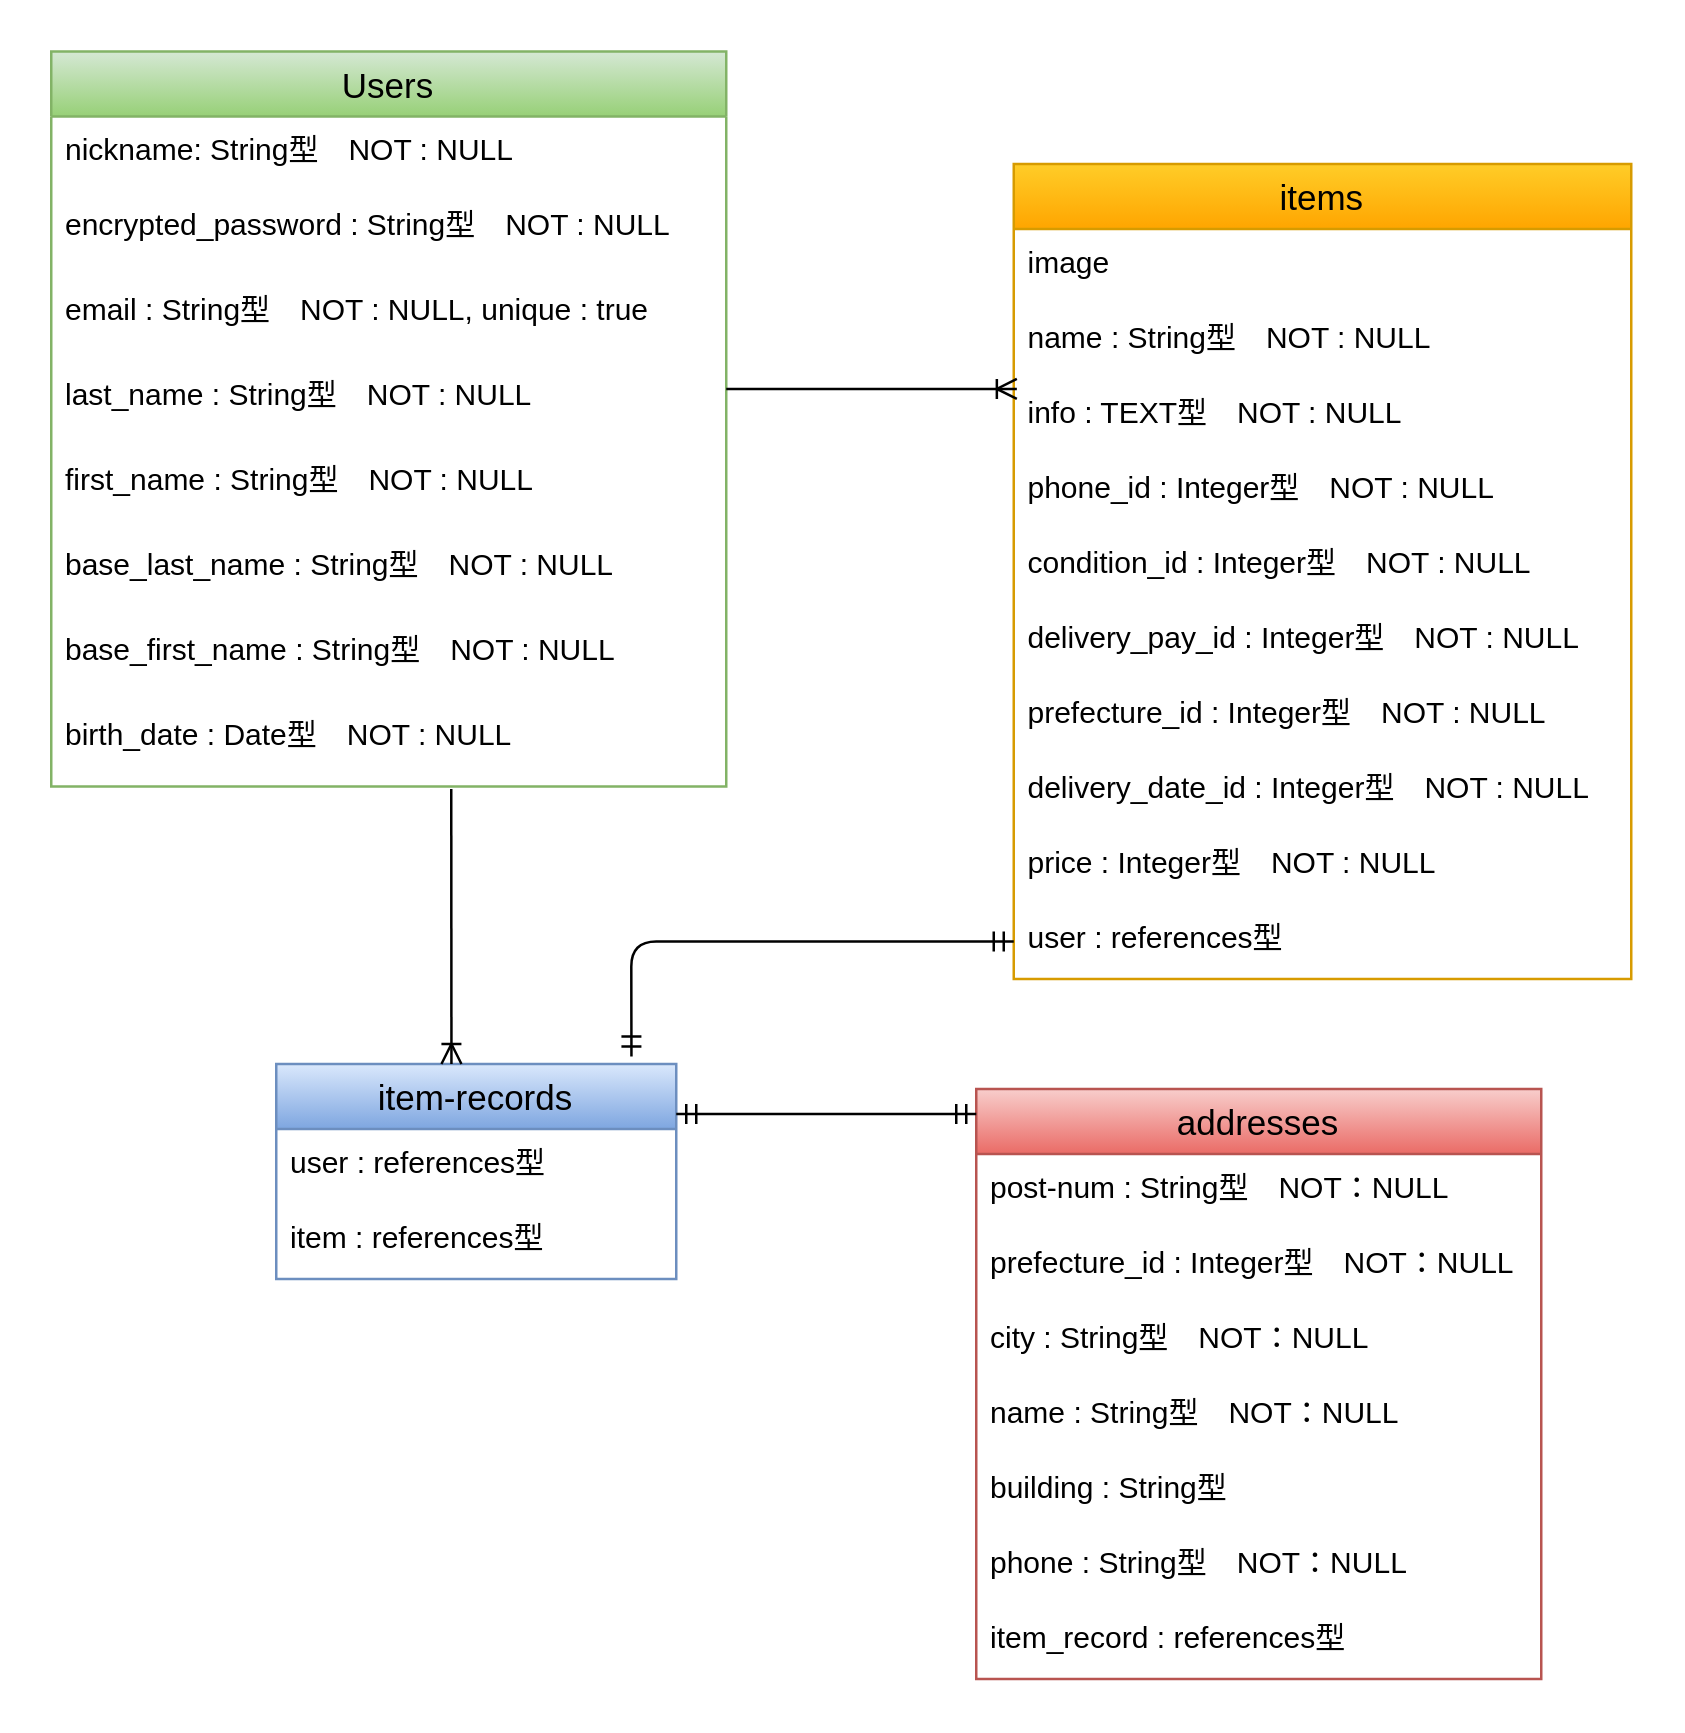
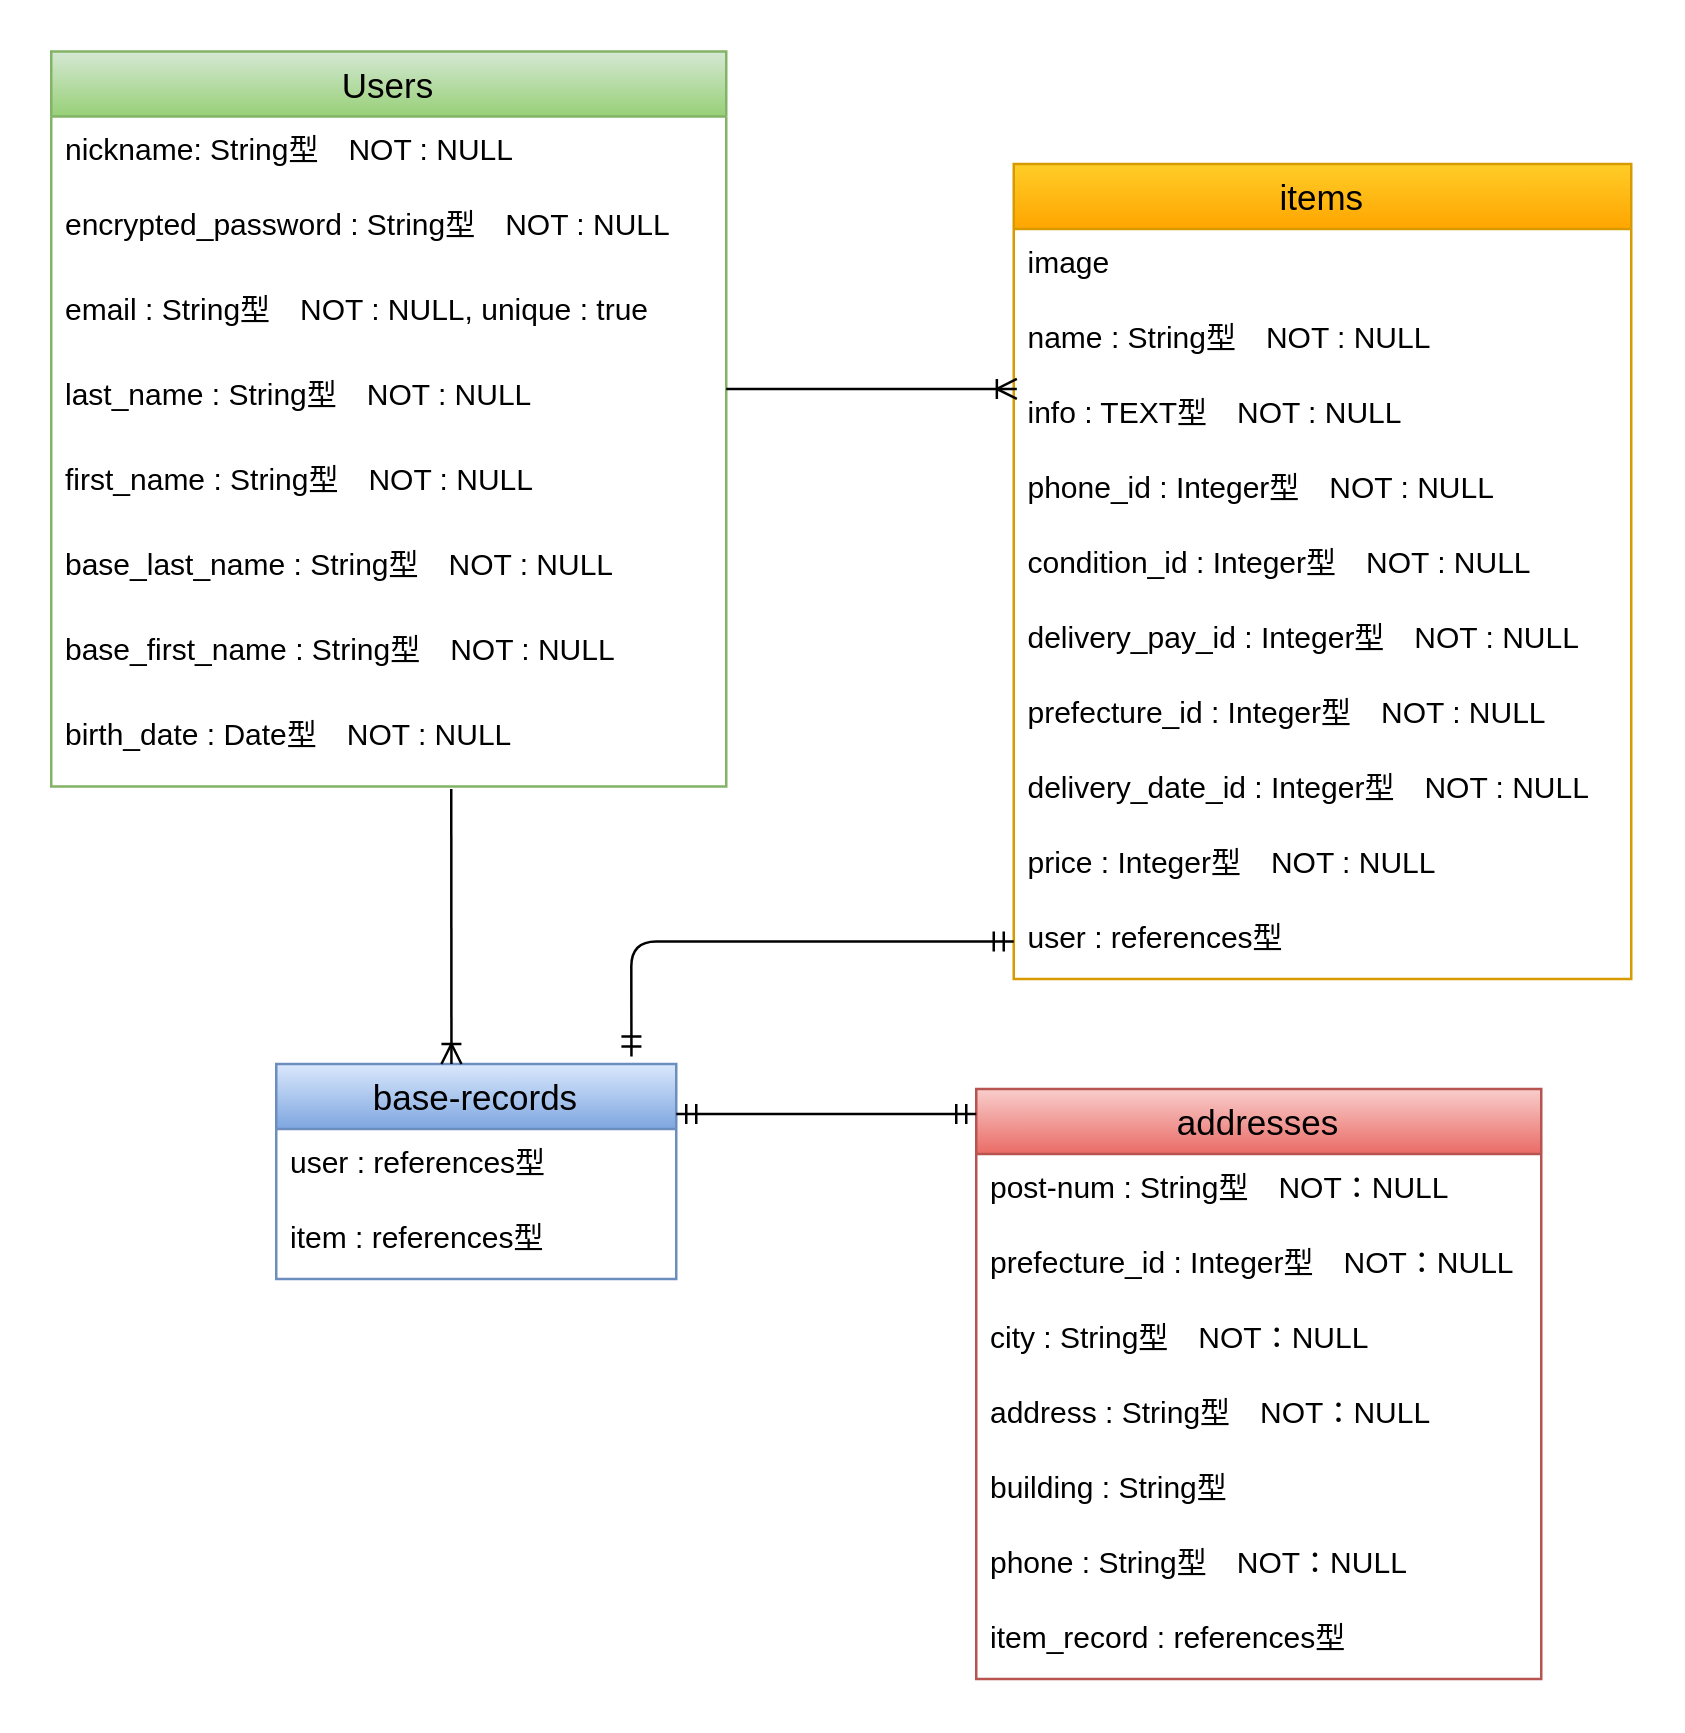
node "item-records": label "item-records" -> "base-records"
node "name : String型 NOT：NULL": label "name : String型 NOT：NULL" -> "address : String型 NOT：NULL"
